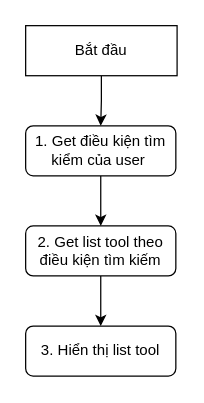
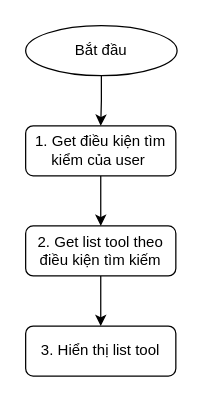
node "Bắt đầu": shape rectangle -> ellipse
